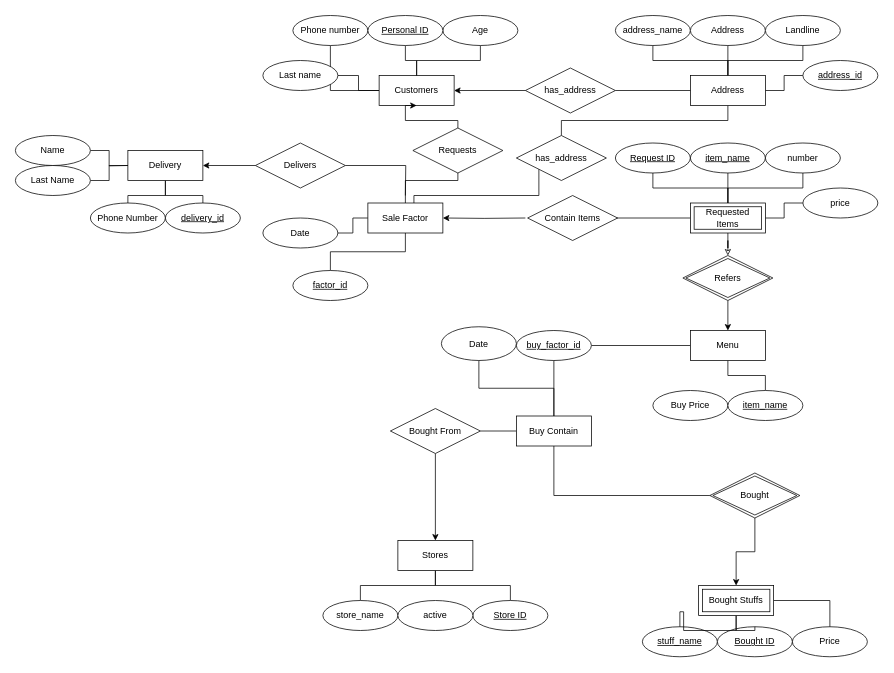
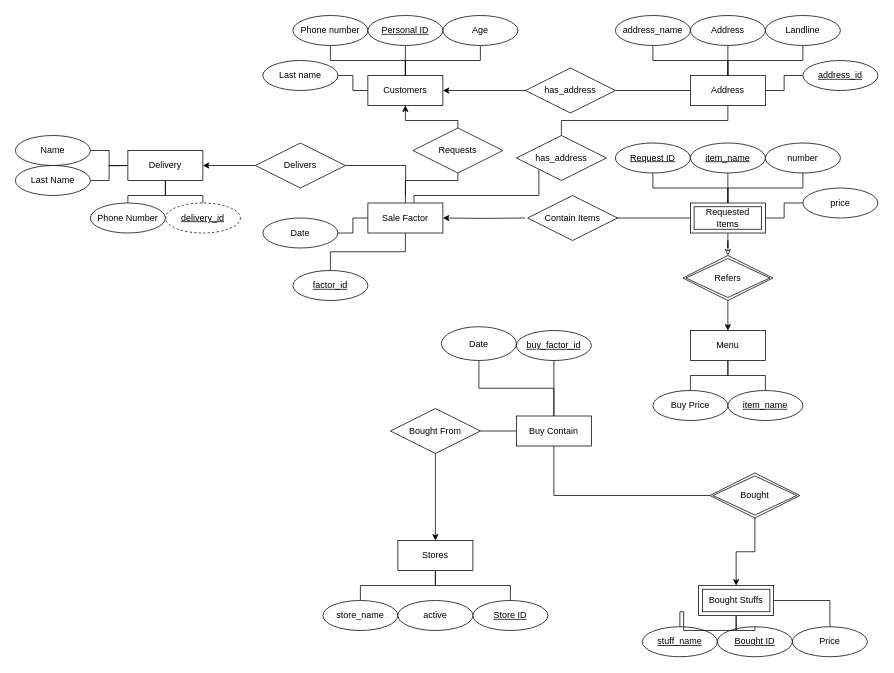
node "Customers": moved (417, 90) -> (405, 90)
node "delivery_id": style solid -> dashed
edge "buy_factor_id" -- "Menu": now "Buy Price" -- "Menu"
